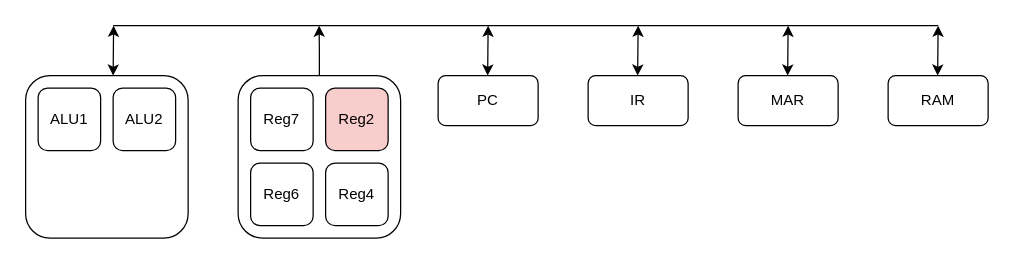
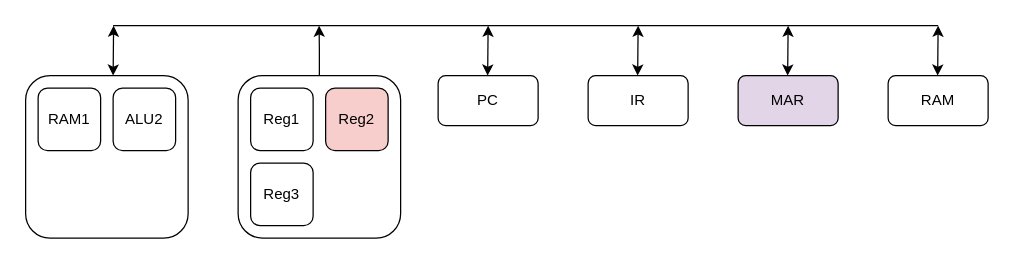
node "MAR": fillcolor #ffffff -> #e1d5e7
node "ALU1": label "ALU1" -> "RAM1"
node "Reg7": label "Reg7" -> "Reg1"
node "Reg6": label "Reg6" -> "Reg3"
node "Reg4": removed
